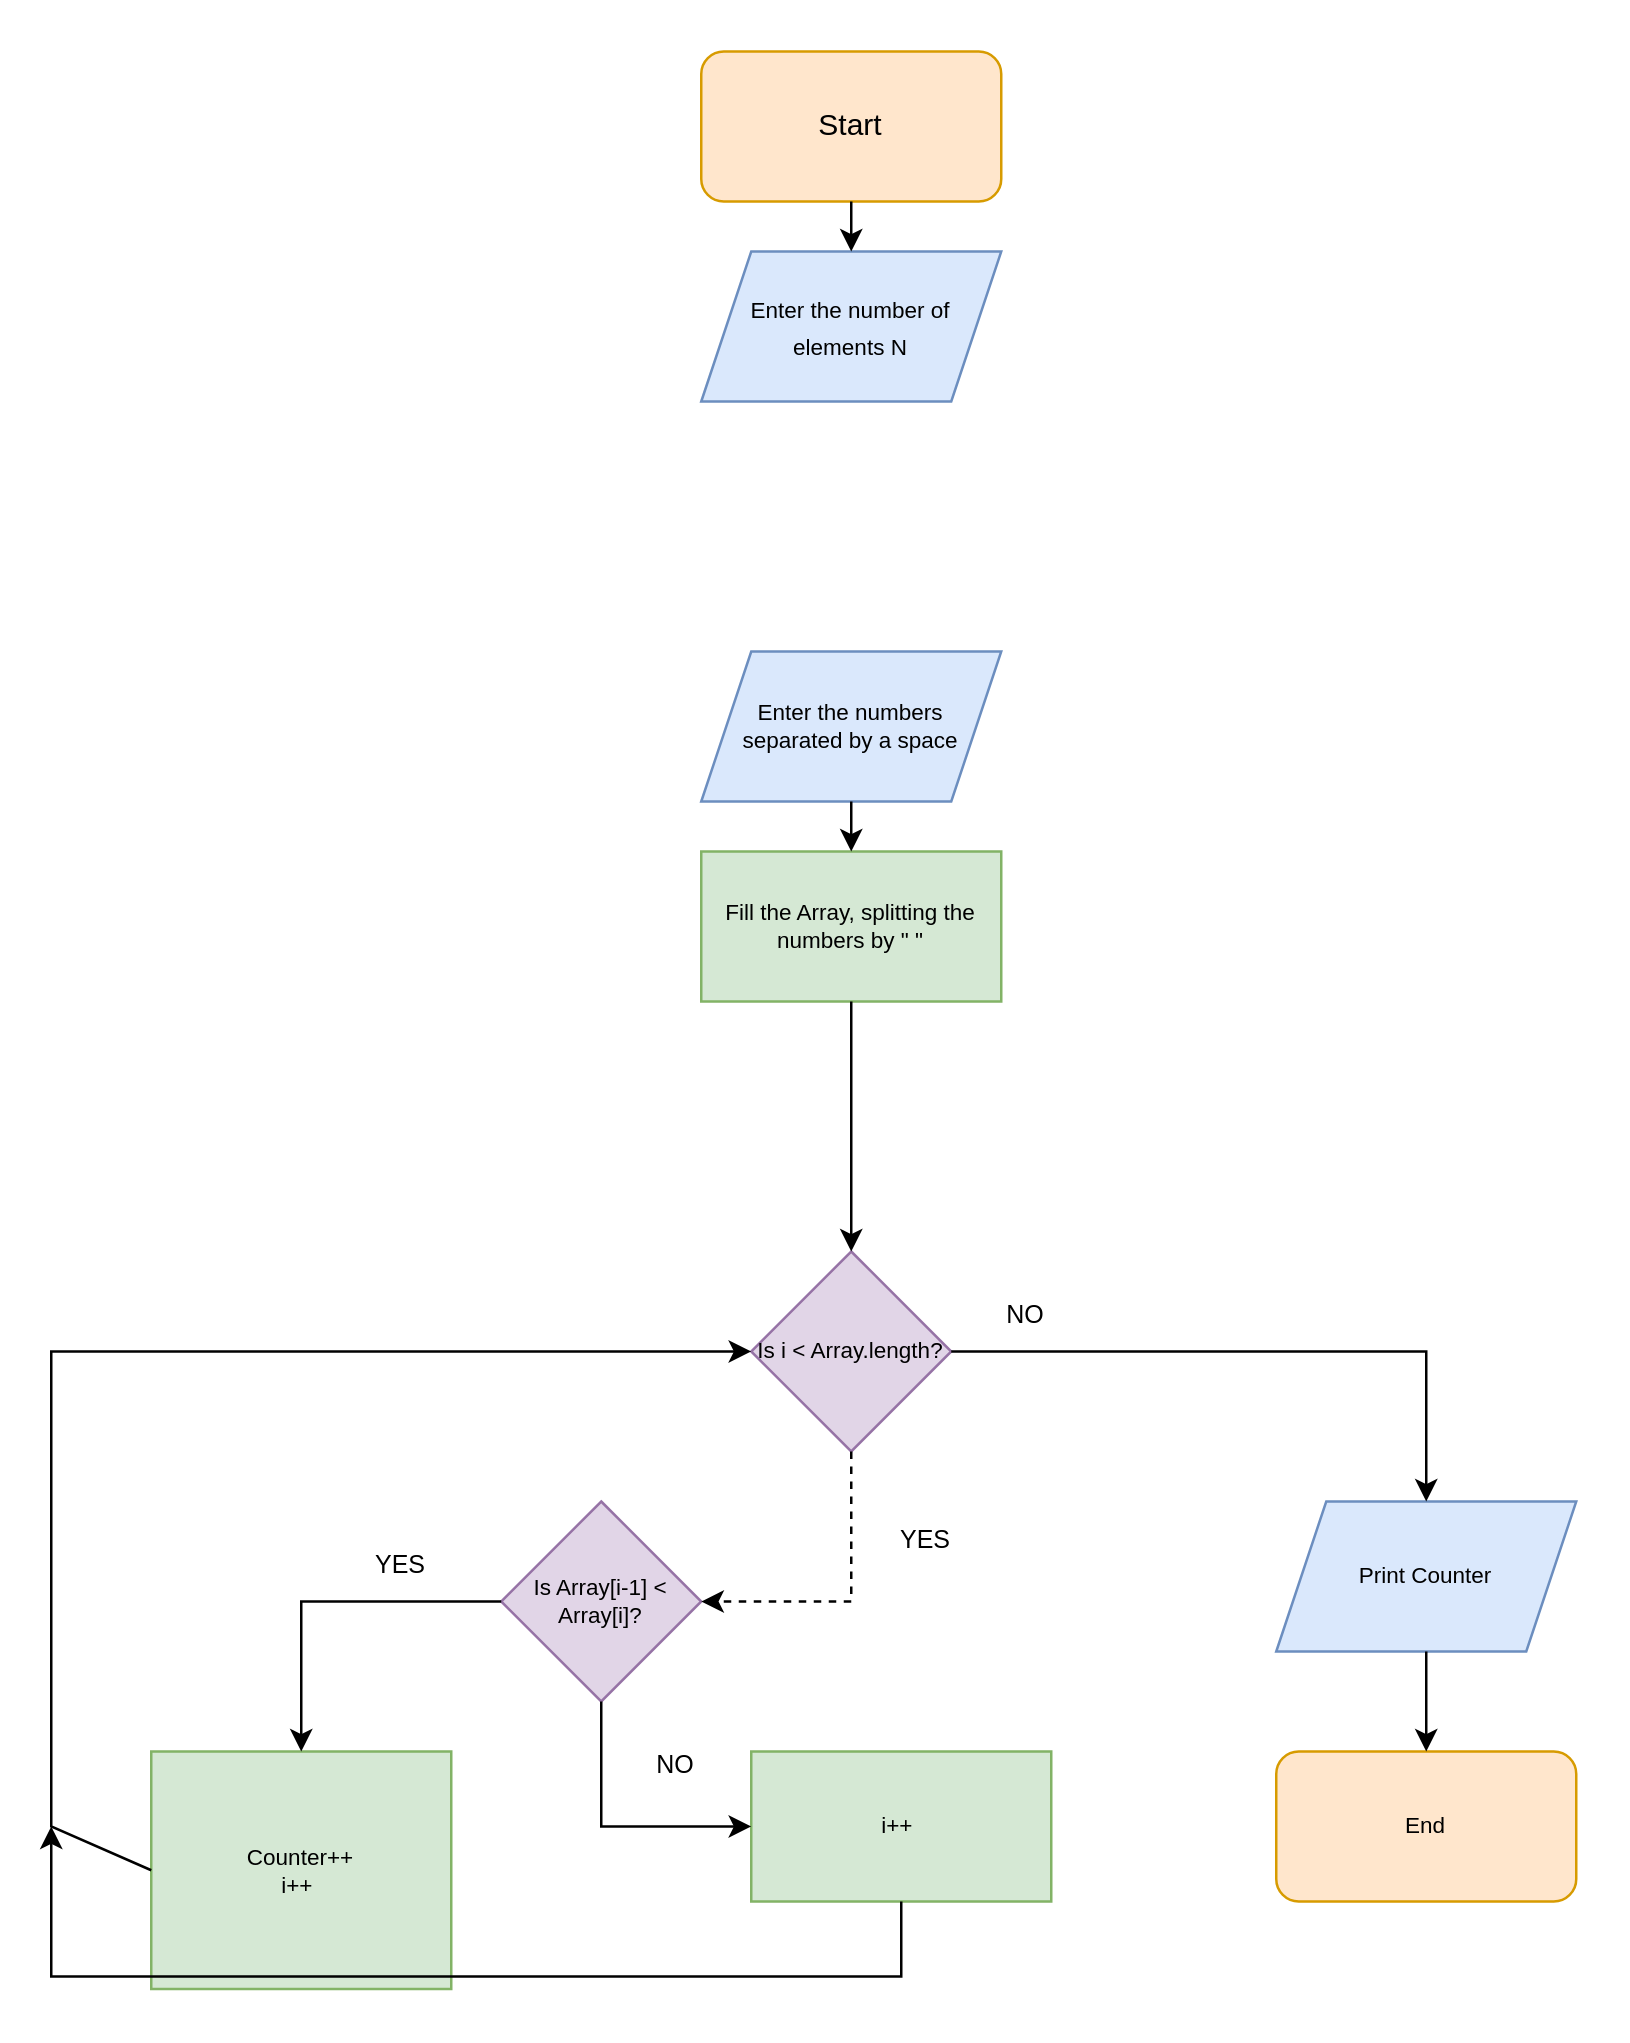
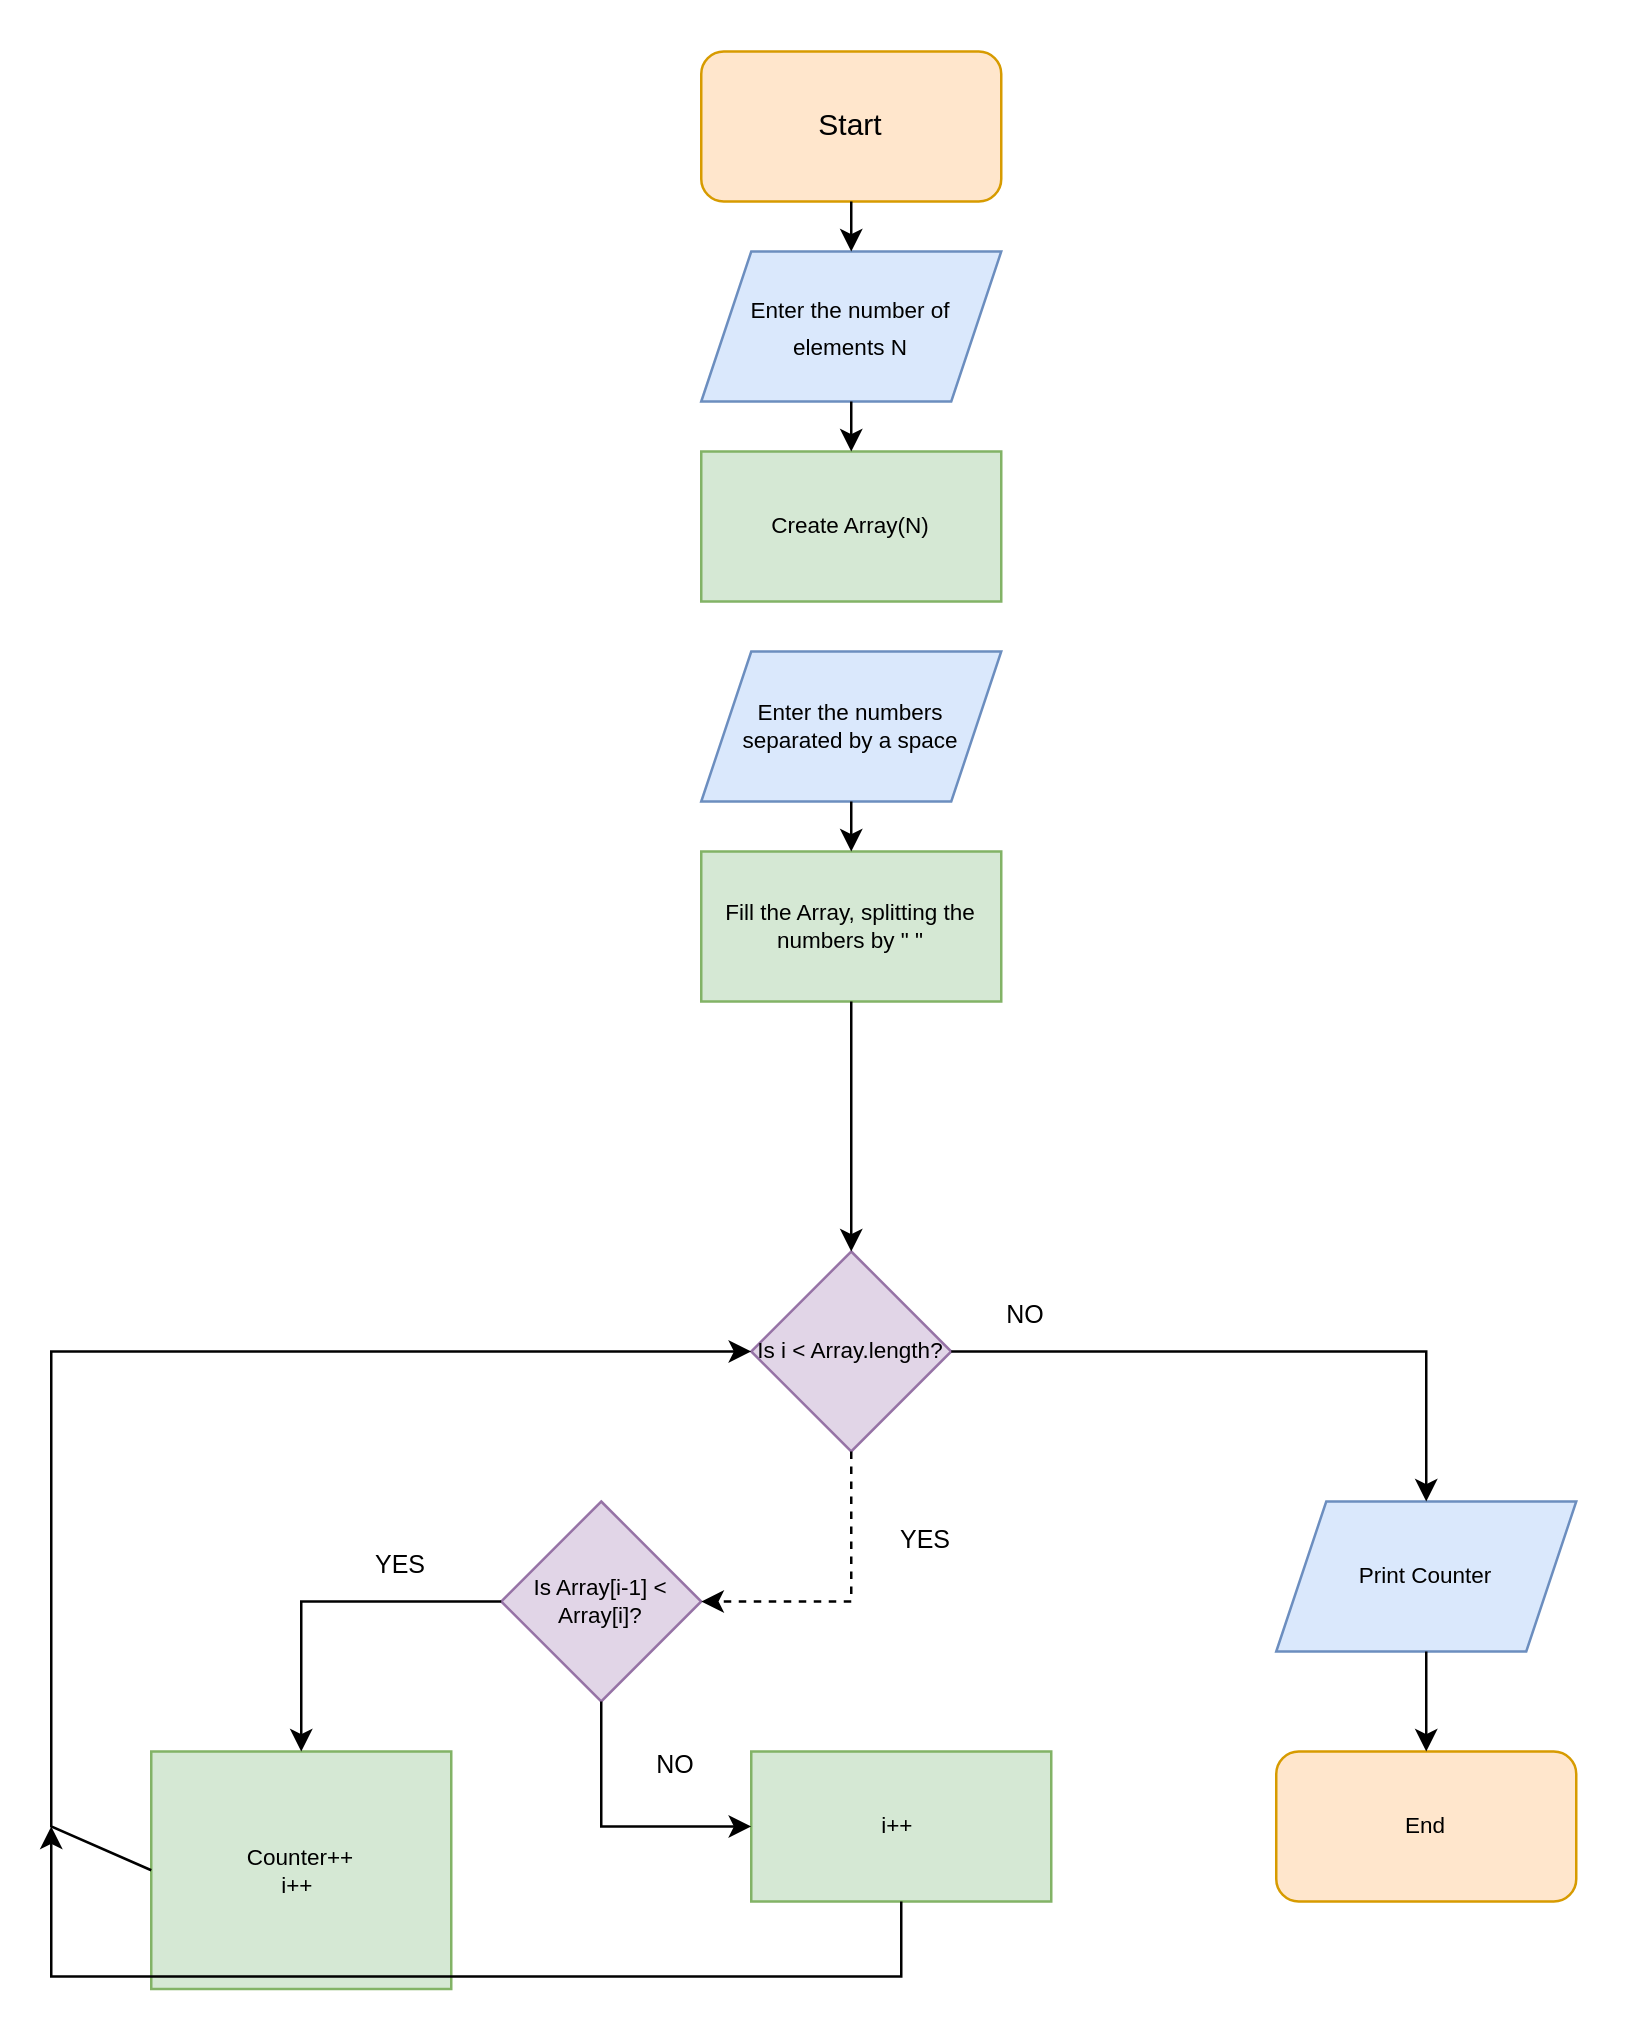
edge "Enter the number of elements N" -> "Create Array(N)": added
node "Create Array(N)": added
